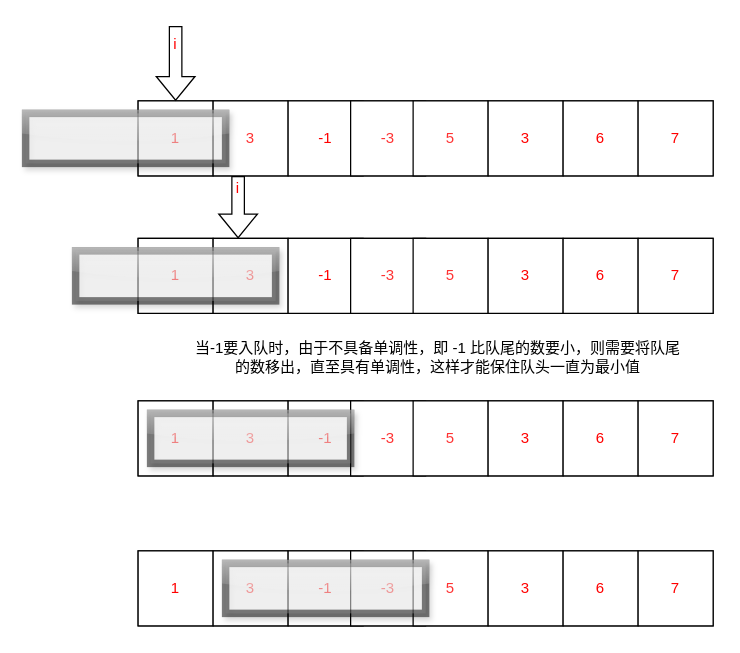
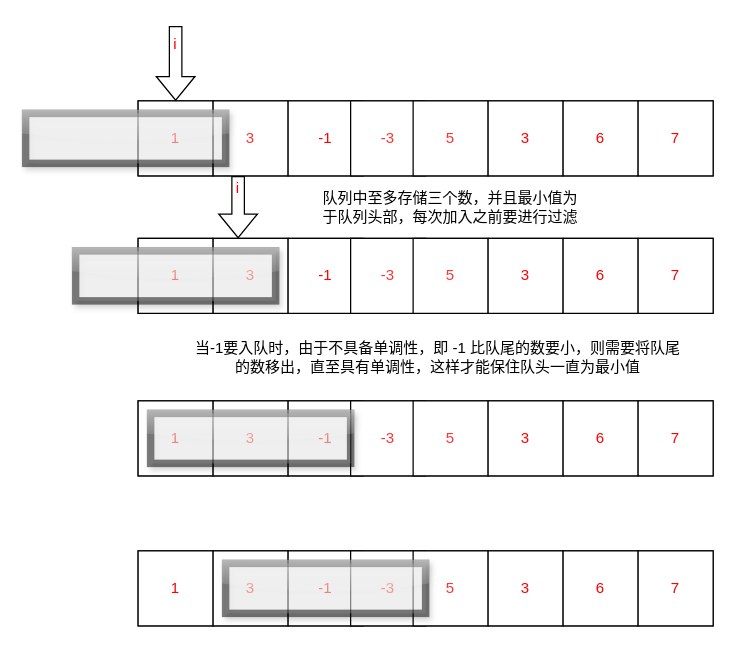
node "队列中至多存储三个数，并且最小值为于队列头部，每次加入之前要进行过滤": added
